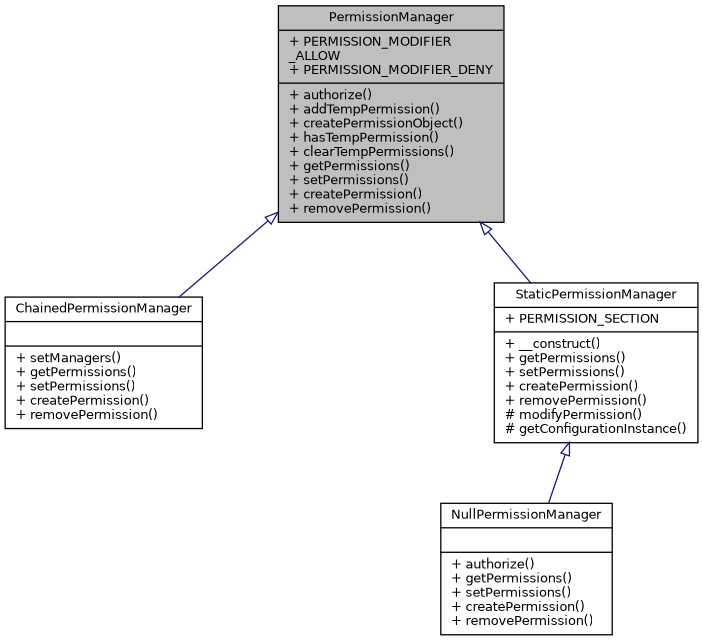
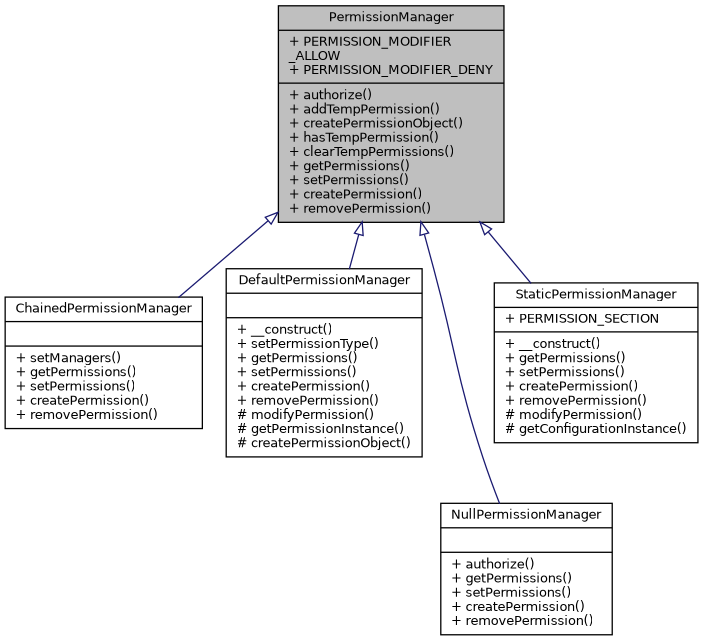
node "DefaultPermissionManager": added
edge "NullPermissionManager" -> "StaticPermissionManager": now "NullPermissionManager" -> "PermissionManager"
